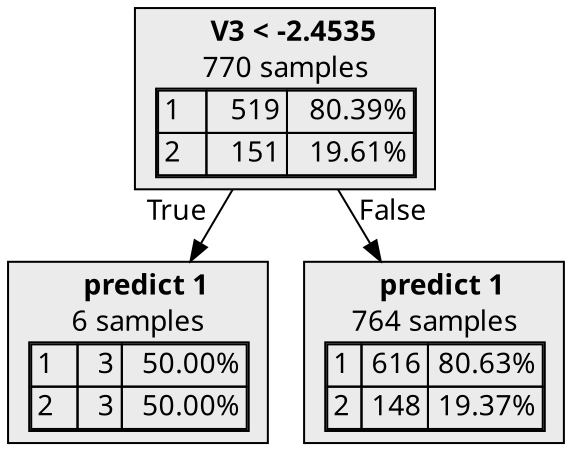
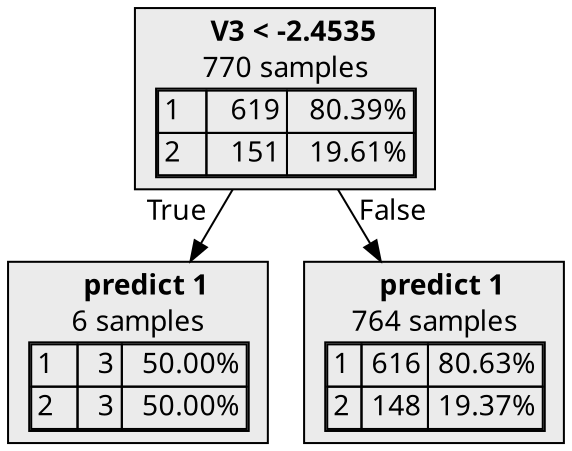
node "V3 < -2.4535": text "519" -> "619"
